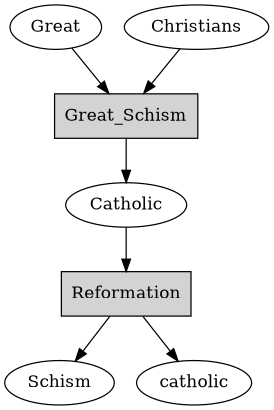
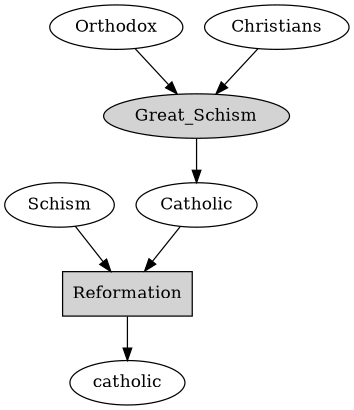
node "Great": label "Great" -> "Orthodox"
node "Great_Schism": shape box -> ellipse
edge "Reformation" -> "Schism": reversed
